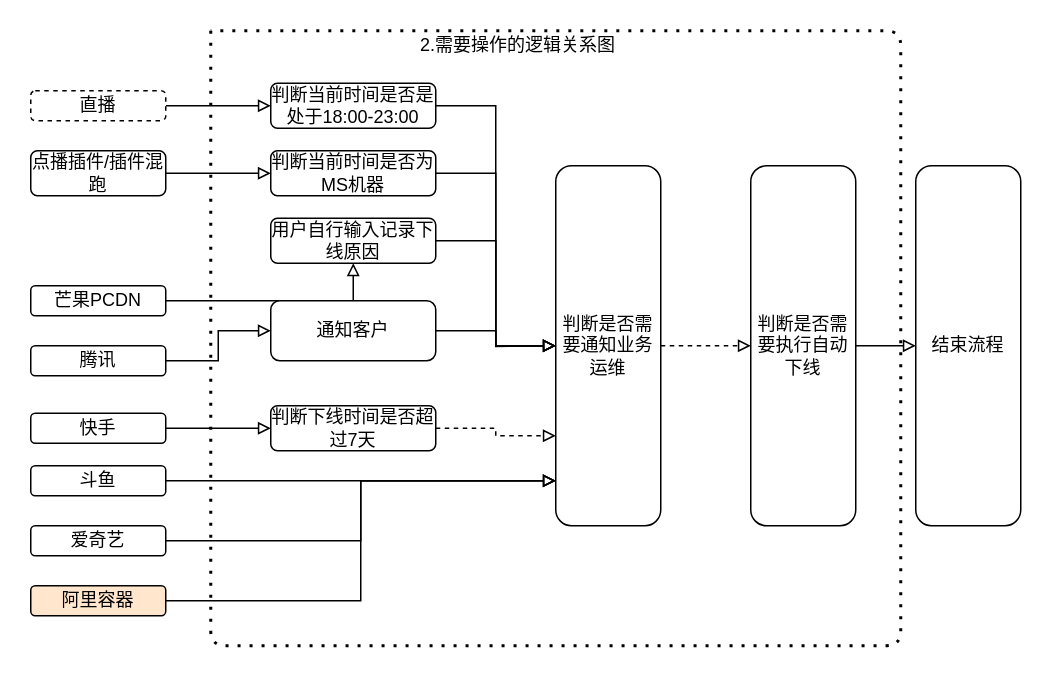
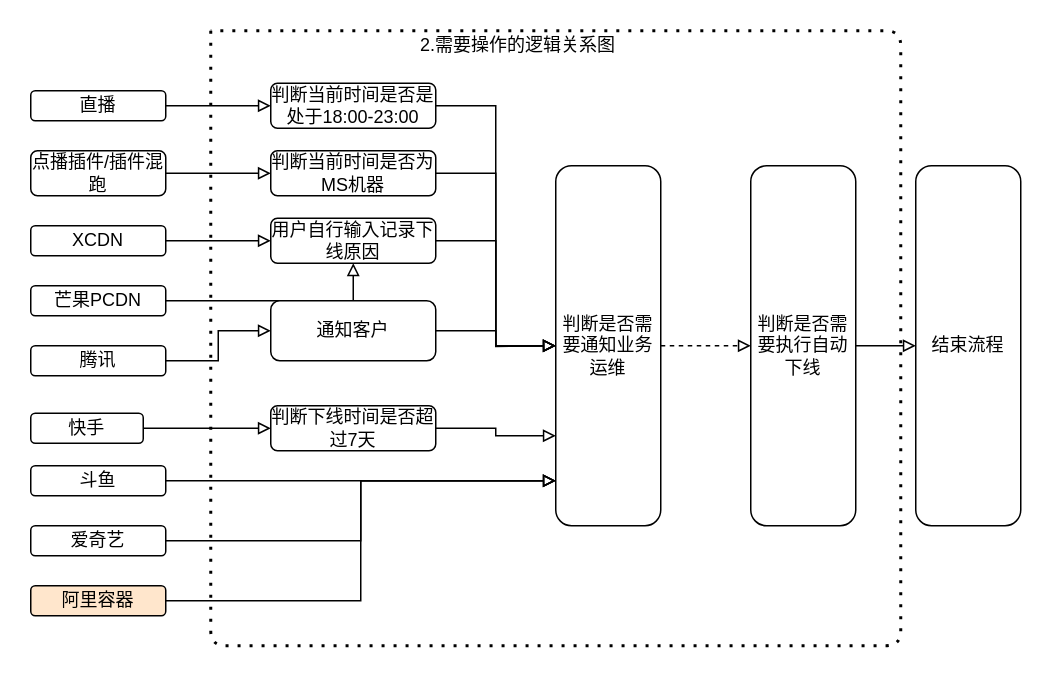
node "直播": style dashed -> solid
node "XCDN": added
edge "XCDN" -> "用户自行输入记录下线原因": added
node "快手": size 135x30 -> 113x30
edge "判断下线时间是否超过7天" -> "判断是否需要通知业务运维": style dashed -> solid
